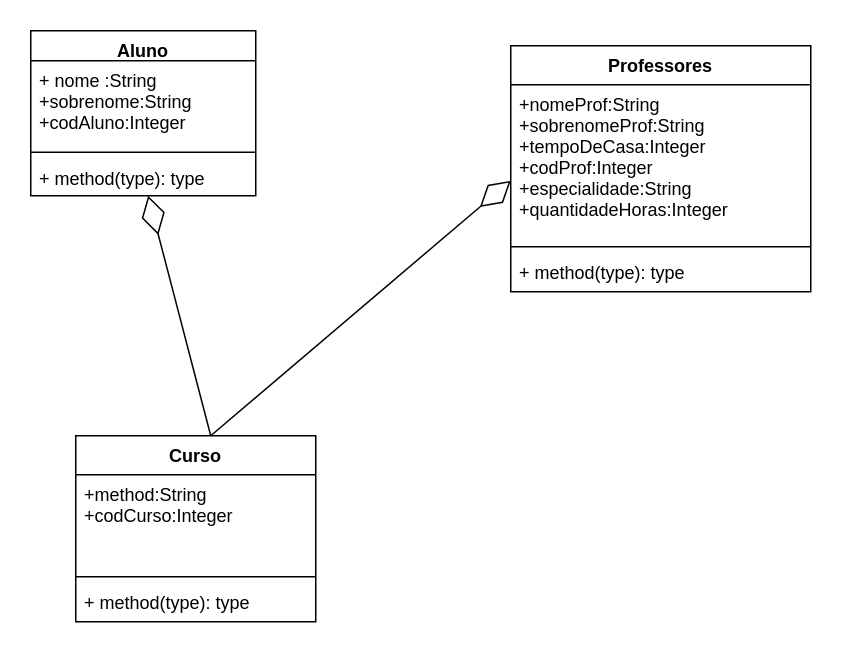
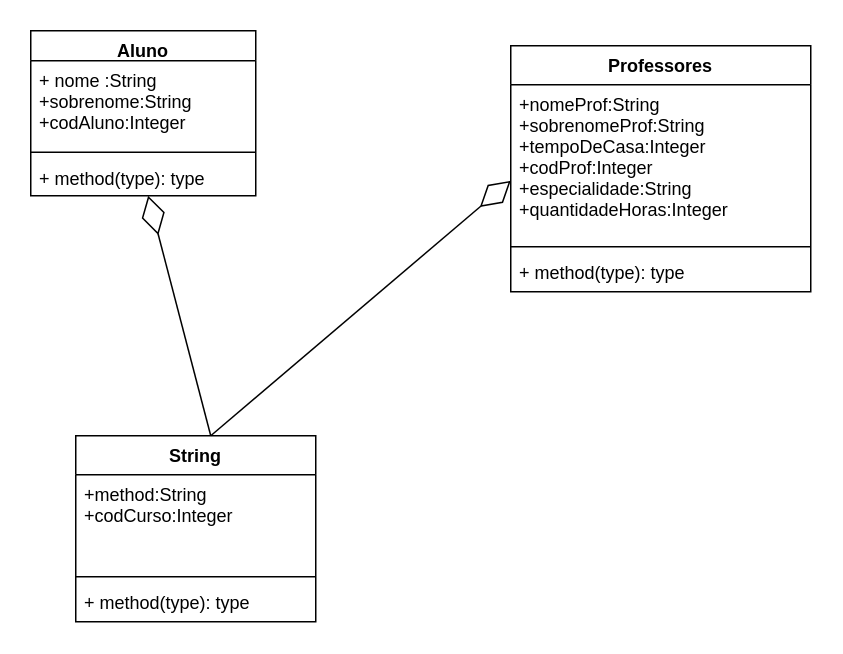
node "Curso": label "Curso" -> "String"
